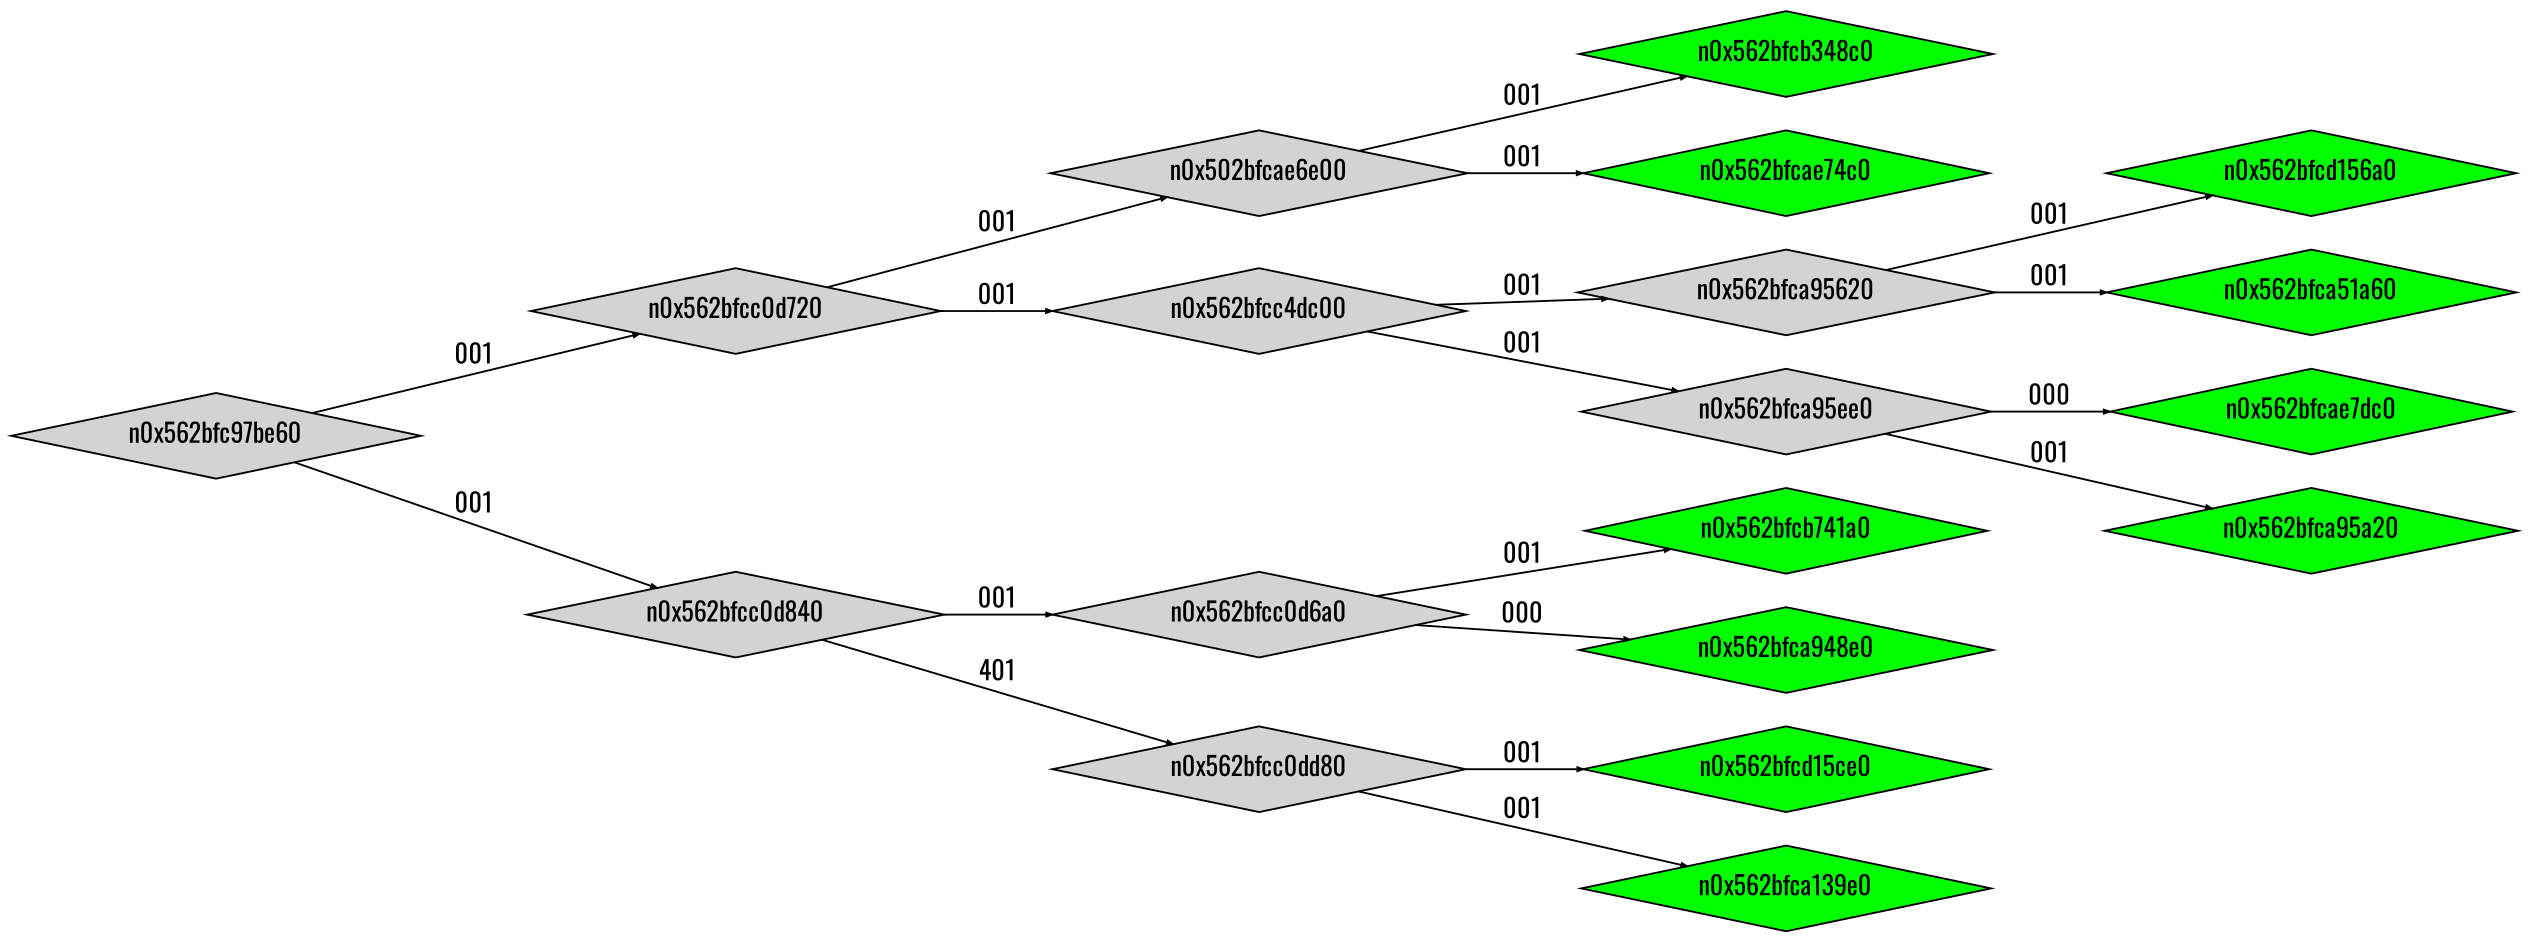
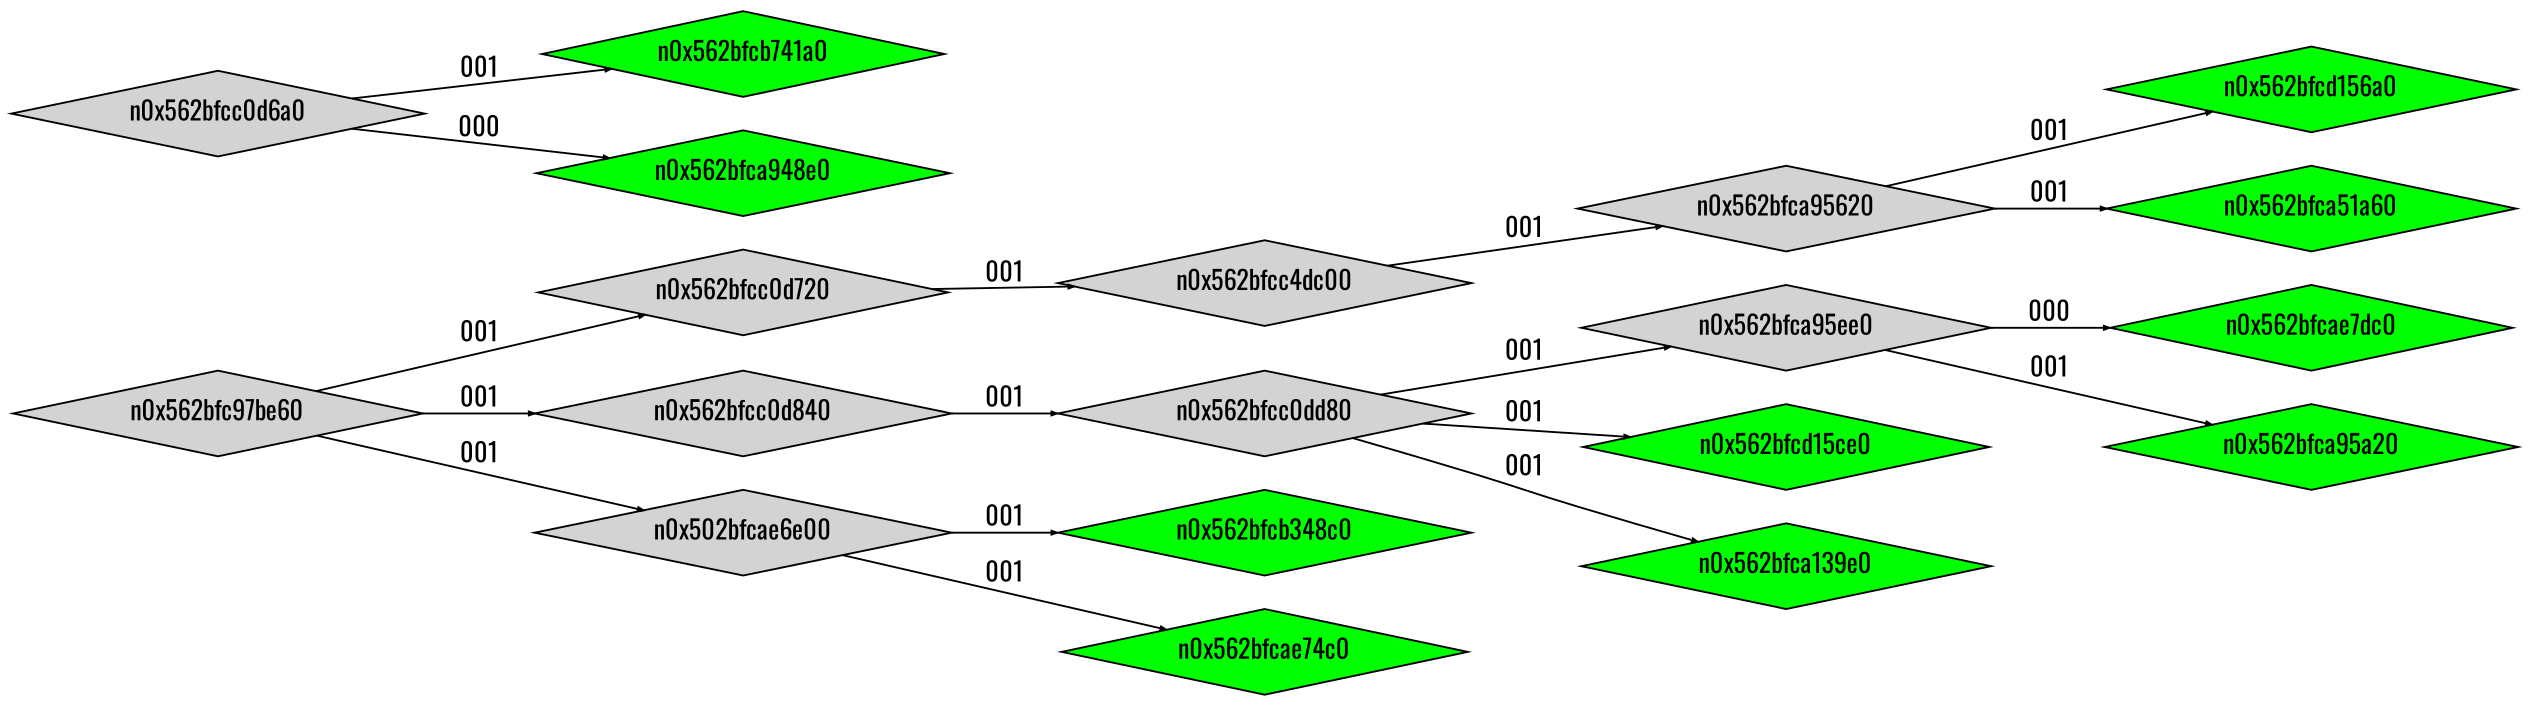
edge "n0x562bfcc0d720" -> "n0x502bfcae6e00": now "n0x562bfc97be60" -> "n0x502bfcae6e00"
edge "n0x562bfcc4dc00" -> "n0x562bfca95ee0": now "n0x562bfcc0dd80" -> "n0x562bfca95ee0"
edge "n0x562bfcc0d840" -> "n0x562bfcc0d6a0": removed, label "001"
edge "n0x562bfcc0d840" -> "n0x562bfcc0dd80": label "401" -> "001"
